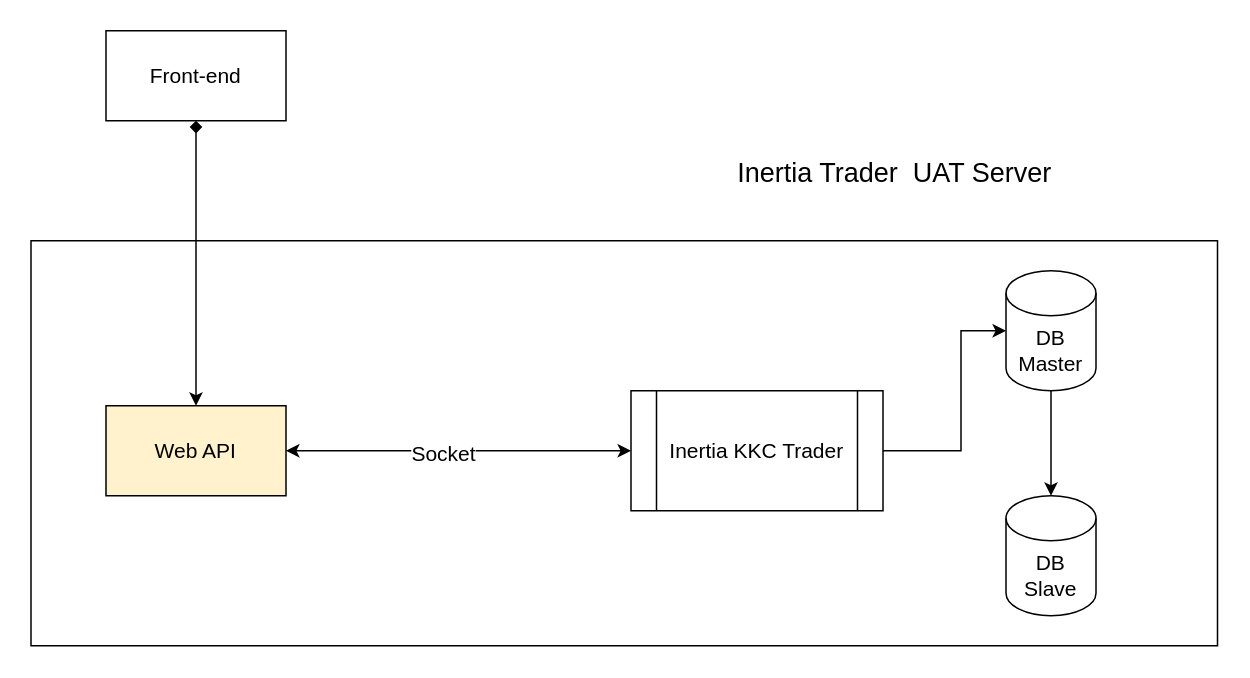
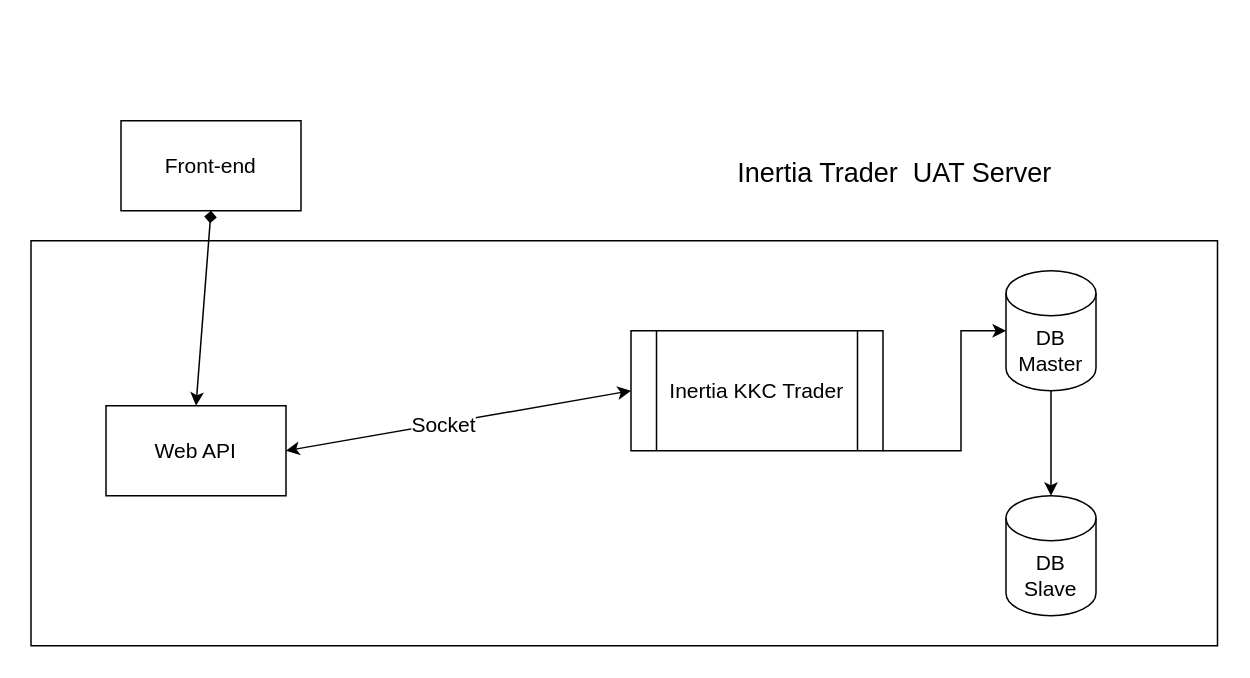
node "Front-end": moved (196, 76) -> (211, 166)
node "Web API": fillcolor #fff2cc -> #ffffff
node "Inertia KKC Trader": moved (757, 451) -> (757, 391)
